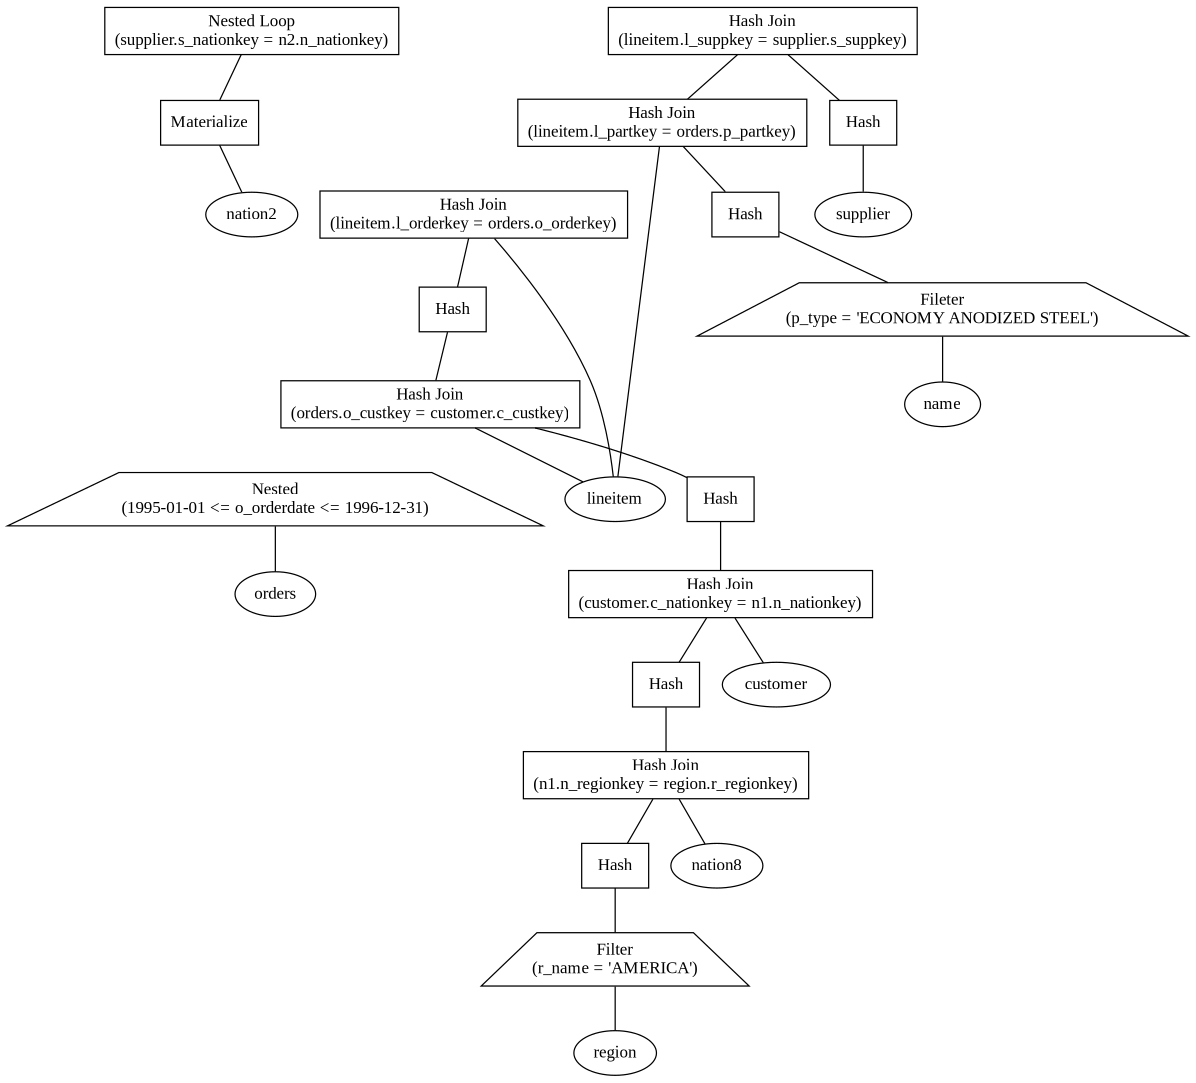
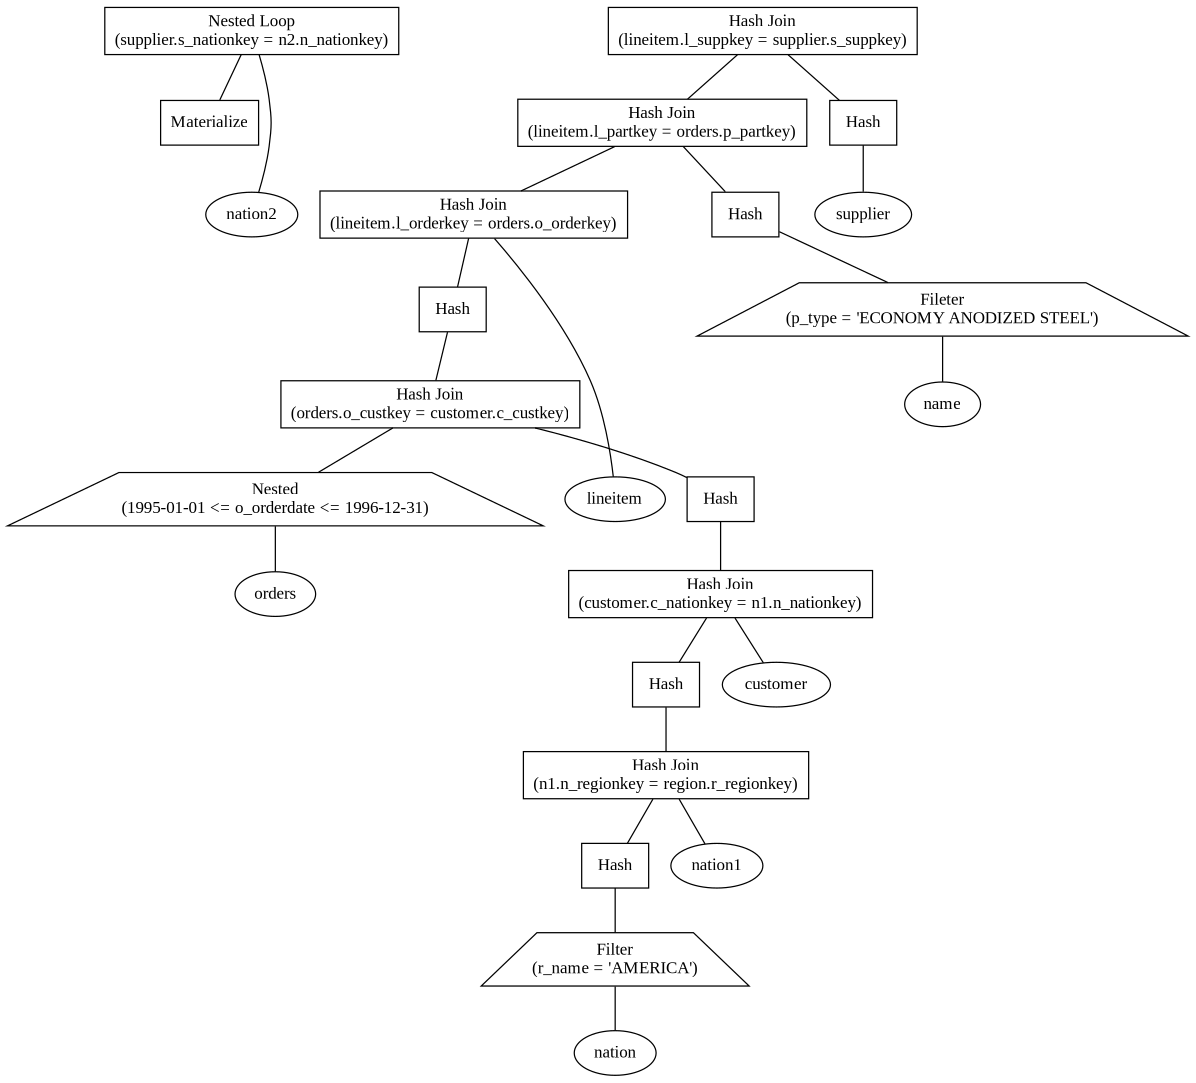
edge "Materialize" -- "nation2": now "Nested Loop (supplier.s_nationkey = n2.n_nationkey)" -- "nation2"
edge "Hash Join (lineitem.l_partkey = orders.p_partkey)" -- "lineitem": now "Hash Join (lineitem.l_partkey = orders.p_partkey)" -- "Hash Join (lineitem.l_orderkey = orders.o_orderkey)"
edge "Hash Join (orders.o_custkey = customer.c_custkey)" -- "lineitem": now "Hash Join (orders.o_custkey = customer.c_custkey)" -- "Nested (1995-01-01 <= o_orderdate <= 1996-12-31)"
node "nation8": label "nation8" -> "nation1"
node "region": label "region" -> "nation"
